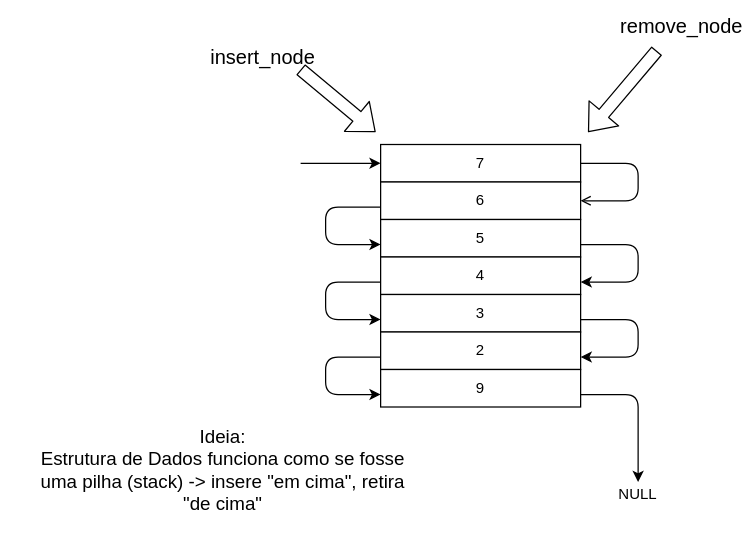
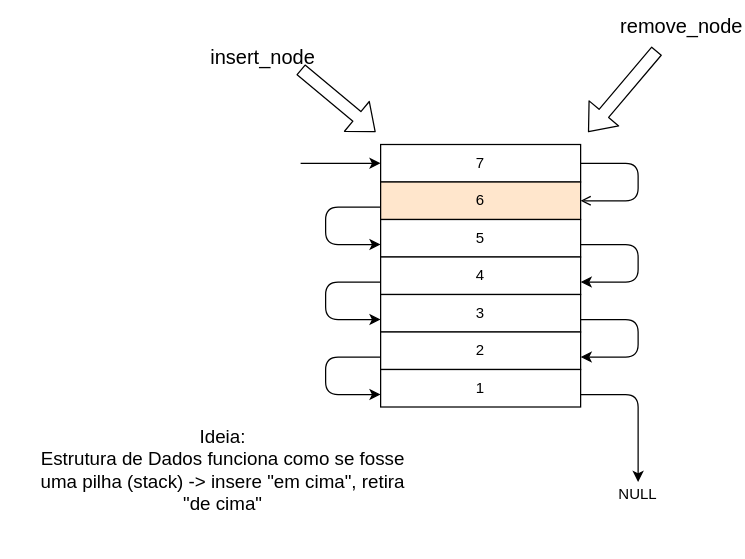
node "6": fillcolor #ffffff -> #ffe6cc
node "9": label "9" -> "1"
